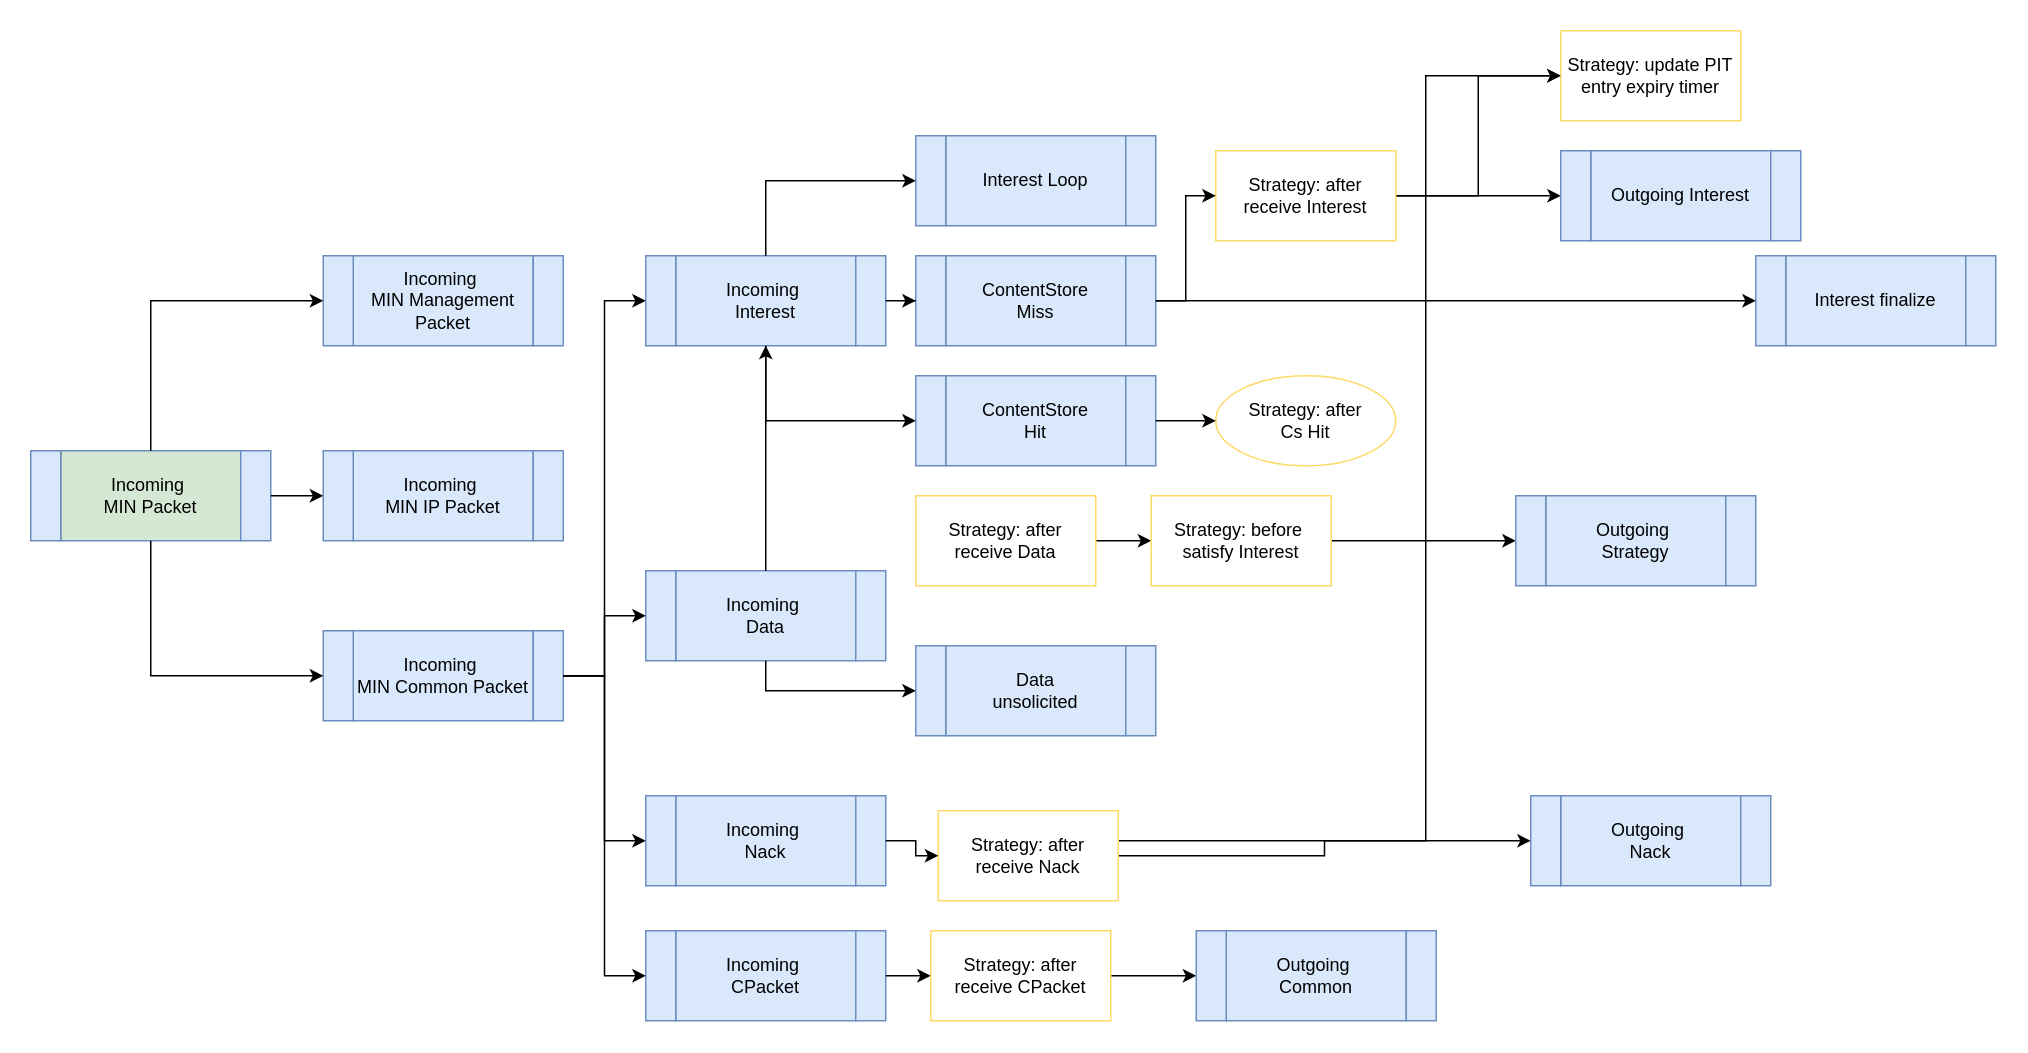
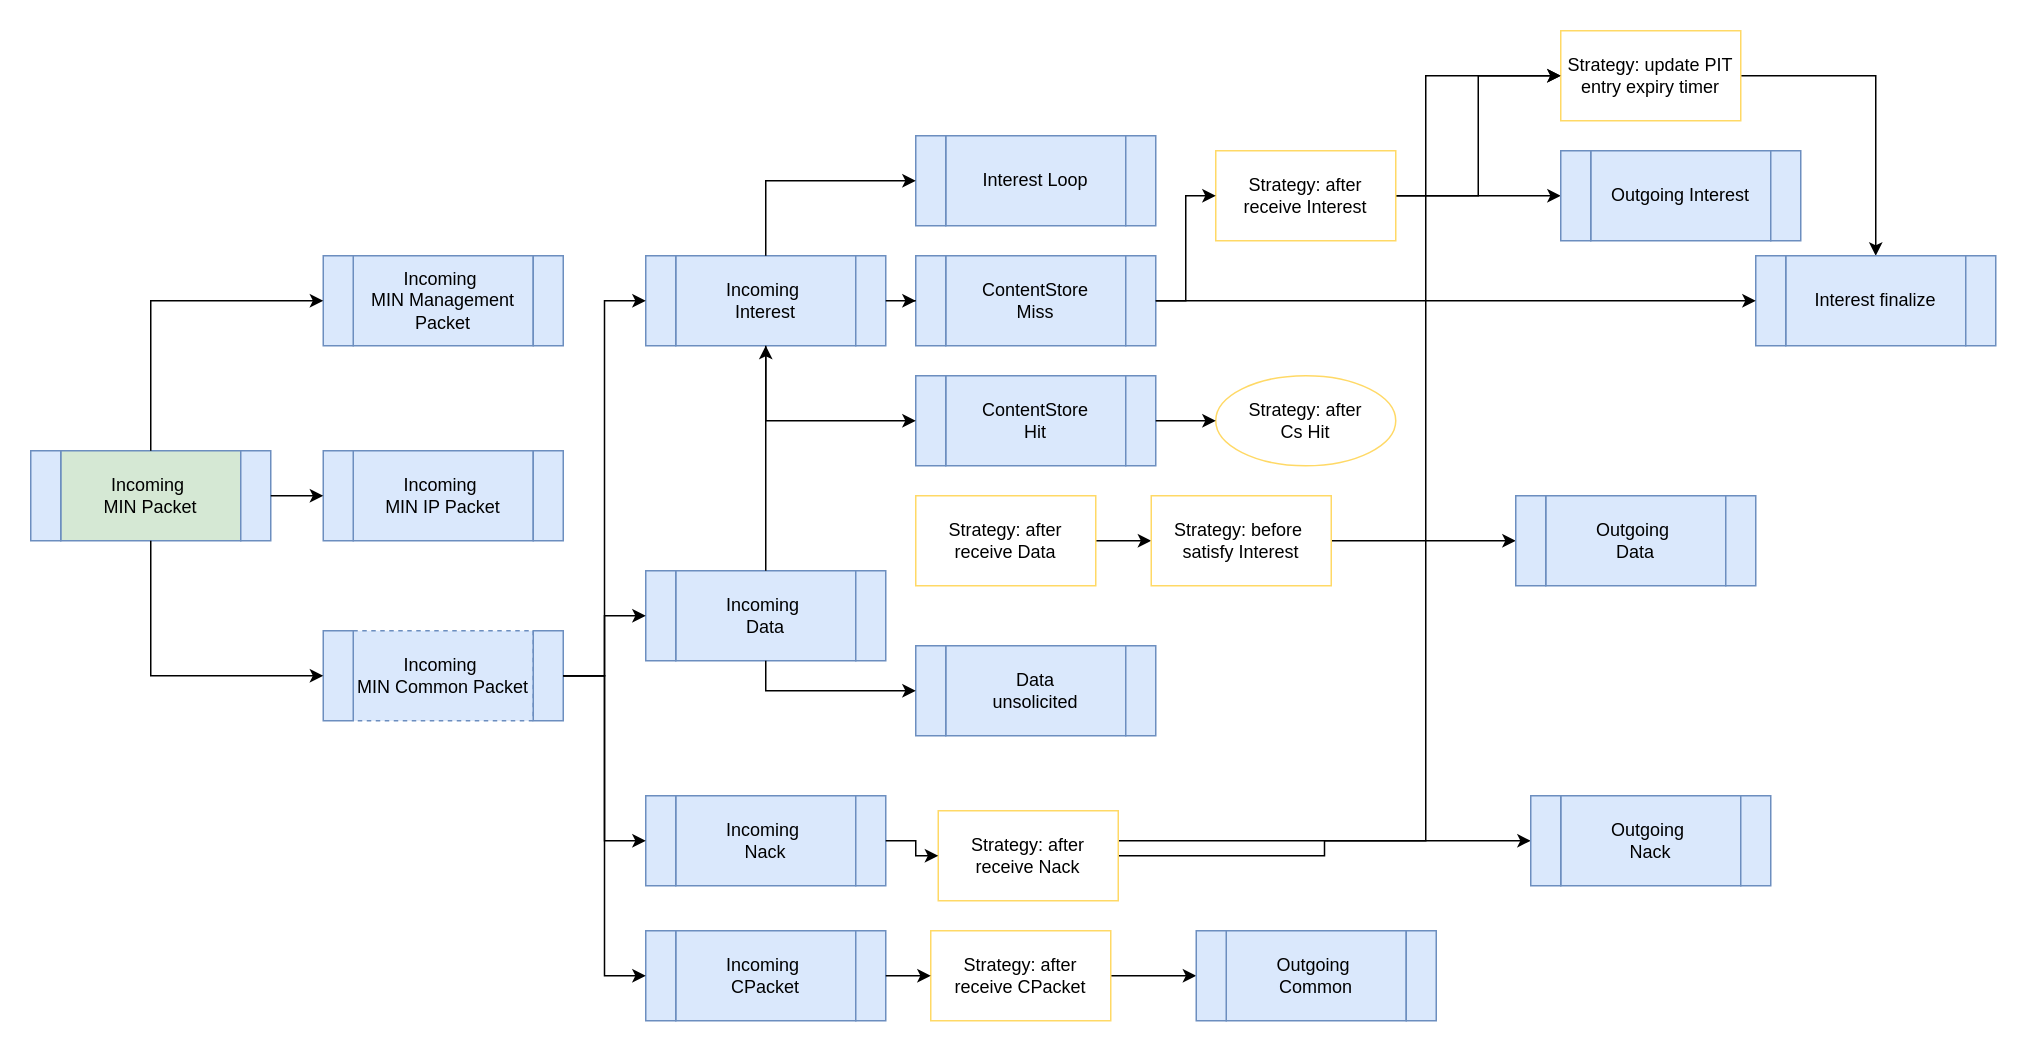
edge "Strategy: update PIT entry expiry timer" -> "Interest finalize": added
node "Outgoing Strategy": label "Outgoing Strategy" -> "Outgoing Data"
node "Incoming MIN Common Packet": style solid -> dashed
